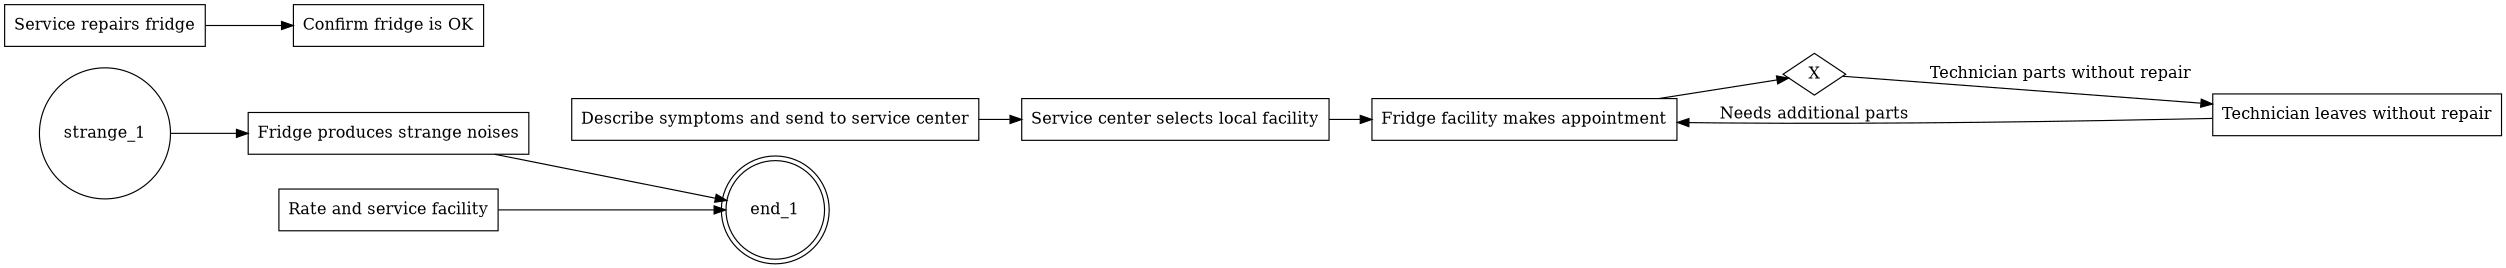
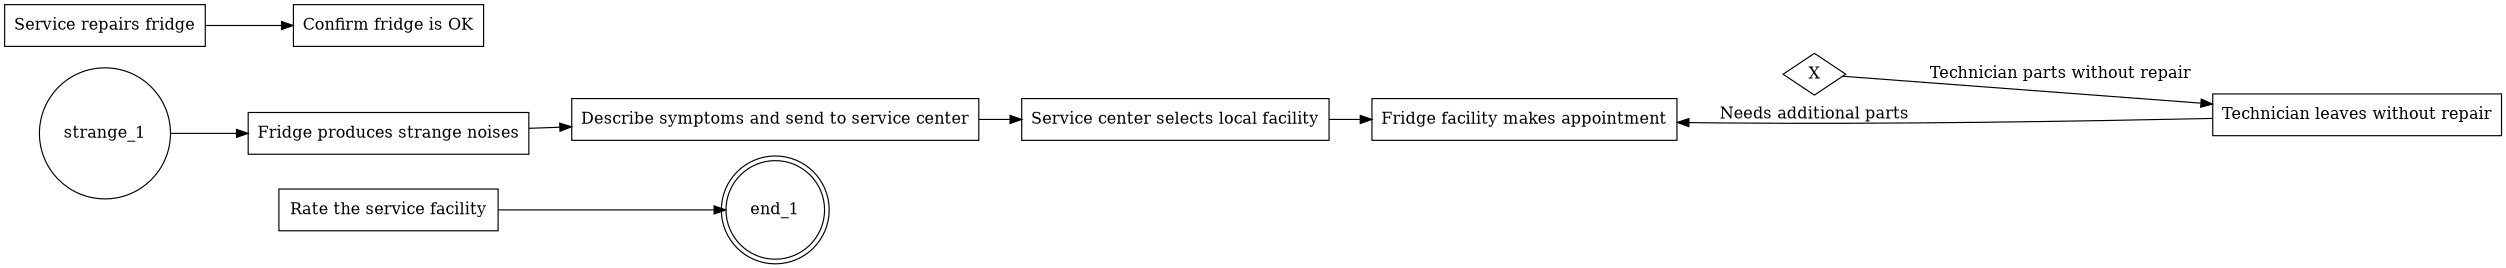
edge "Fridge facility makes appointment" -> "X": removed
edge "Fridge produces strange noises" -> "end_1": now "Fridge produces strange noises" -> "Describe symptoms and send to service center"
node "Rate and service facility": label "Rate and service facility" -> "Rate the service facility"
